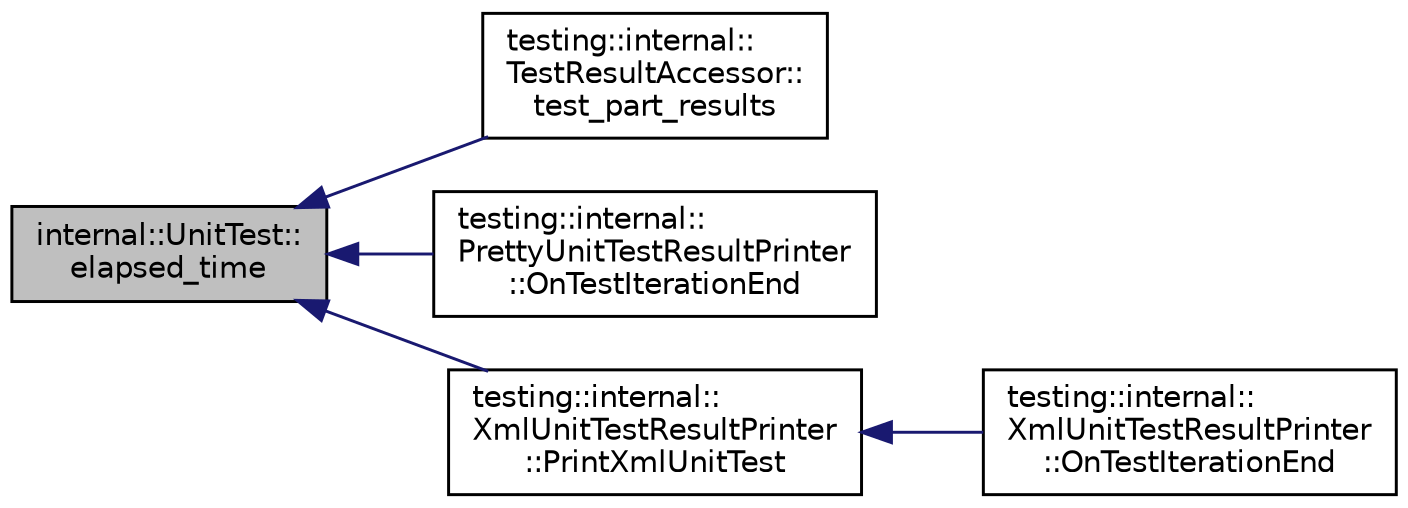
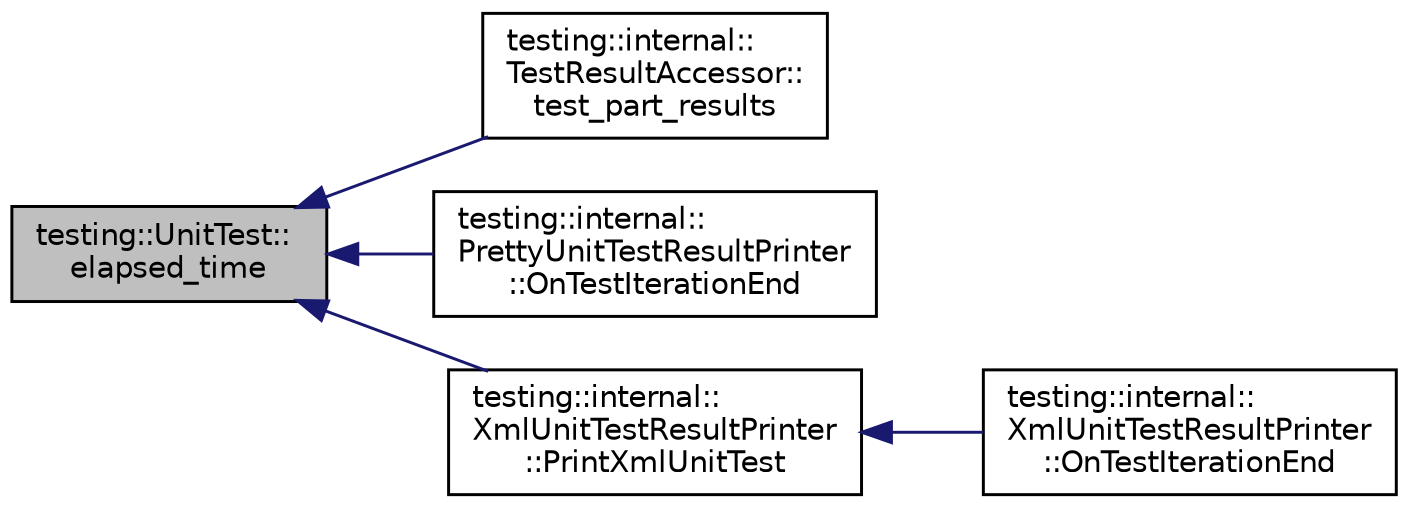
node "internal::UnitTest:: elapsed_time": label "internal::UnitTest:: elapsed_time" -> "testing::UnitTest:: elapsed_time"
